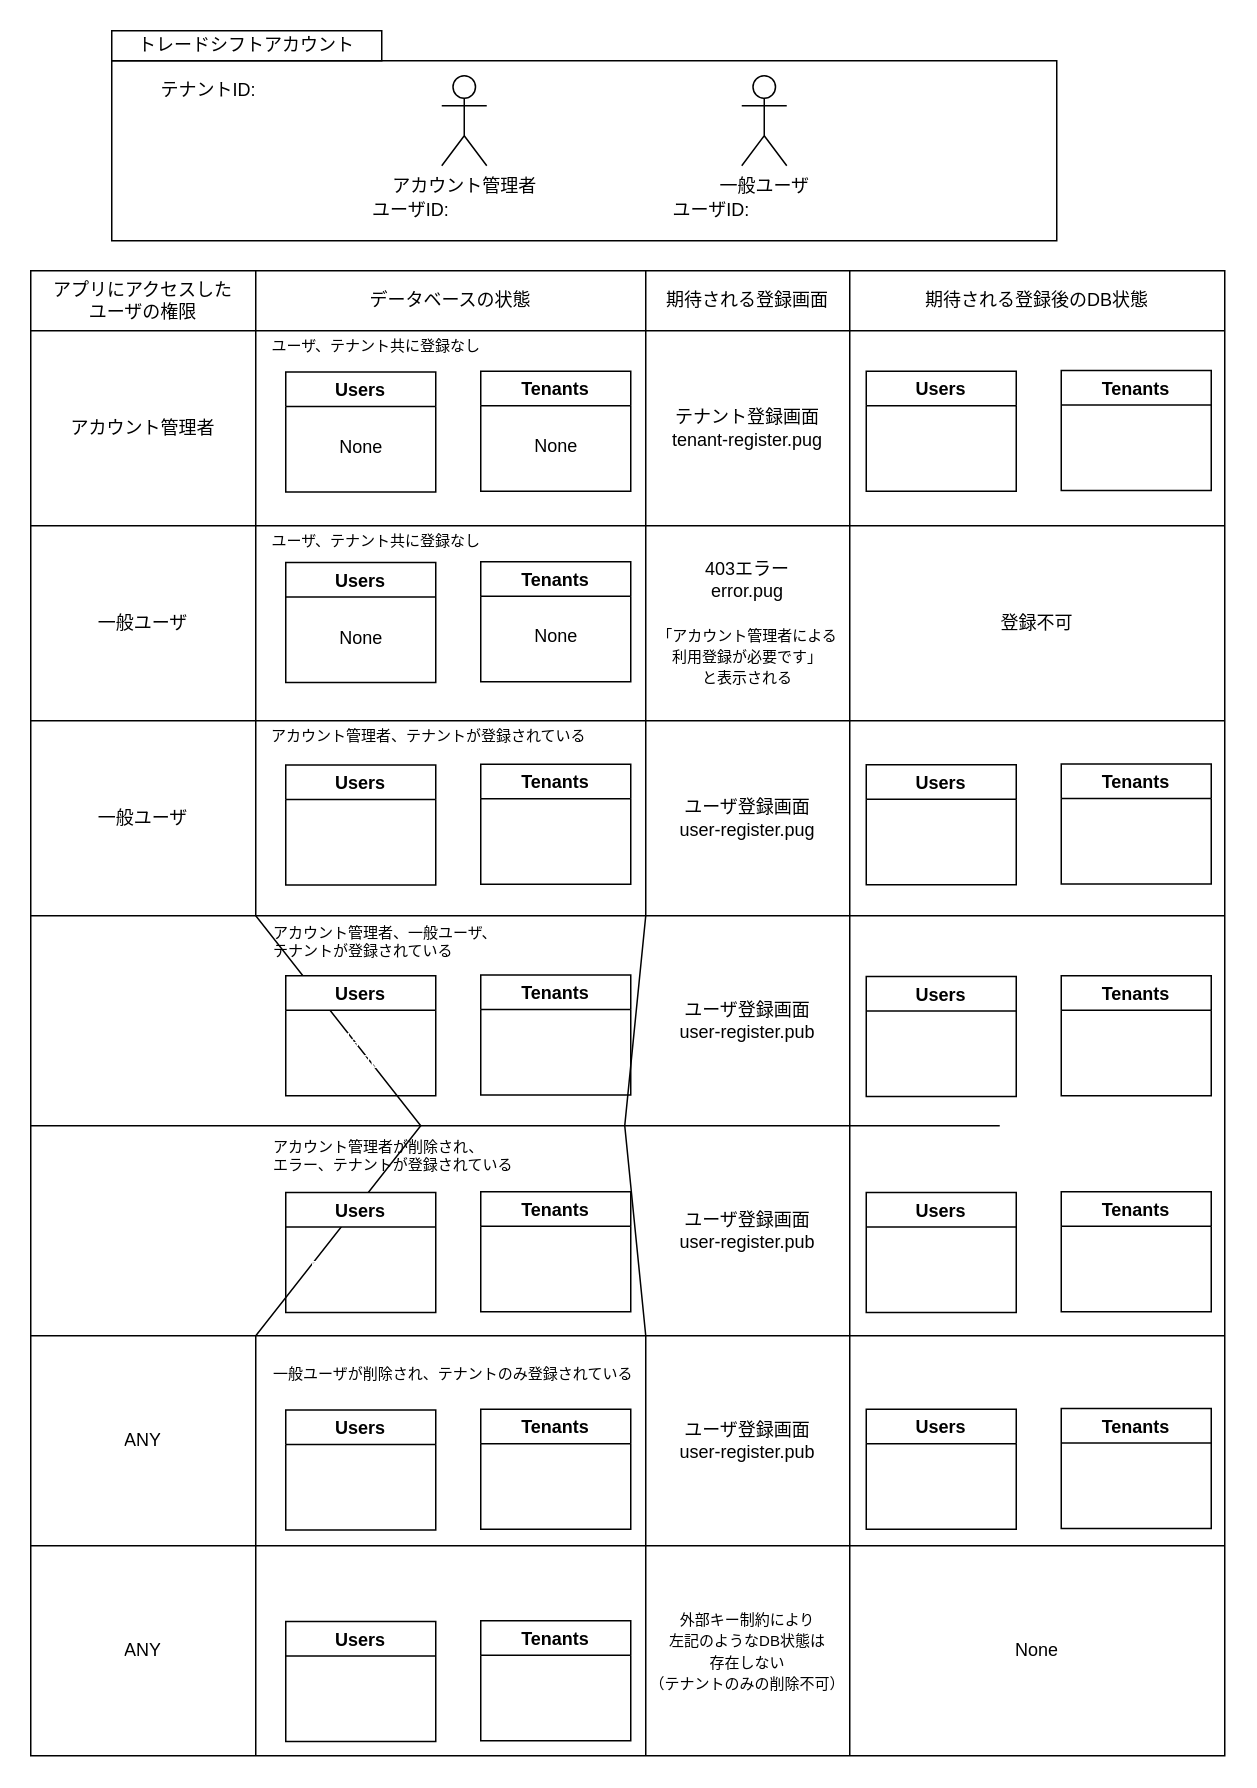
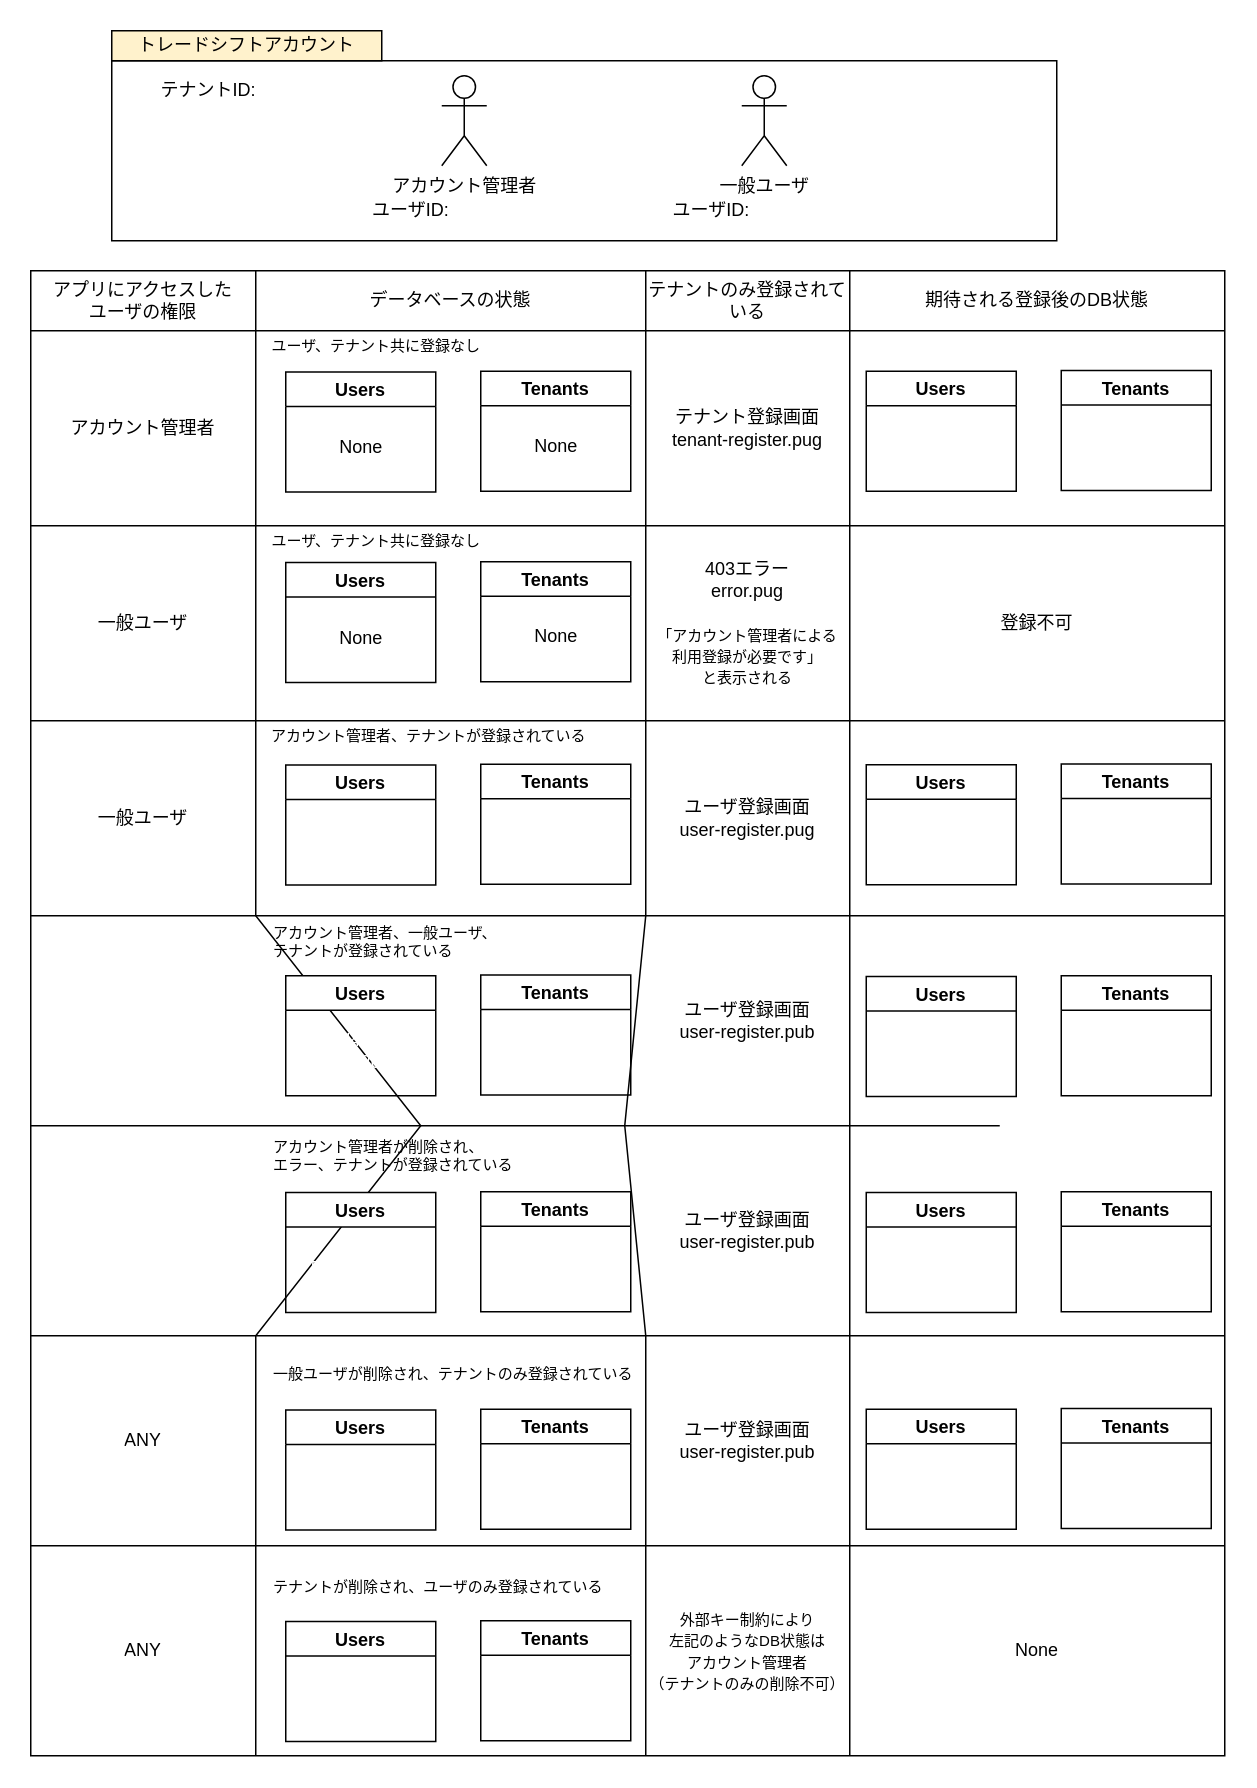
node "トレードシフトアカウント": fillcolor #ffffff -> #fff2cc
node "期待される登録画面": label "期待される登録画面" -> "テナントのみ登録されている"
node "テナントが削除され、ユーザのみ登録されている": added
node "外部キー制約により 左記のようなDB状態は 存在しない （テナントのみの削除不可）": label "外部キー制約により 左記のようなDB状態は 存在しない （テナントのみの削除不可）" -> "外部キー制約により 左記のようなDB状態は アカウント管理者 （テナントのみの削除不可）"
